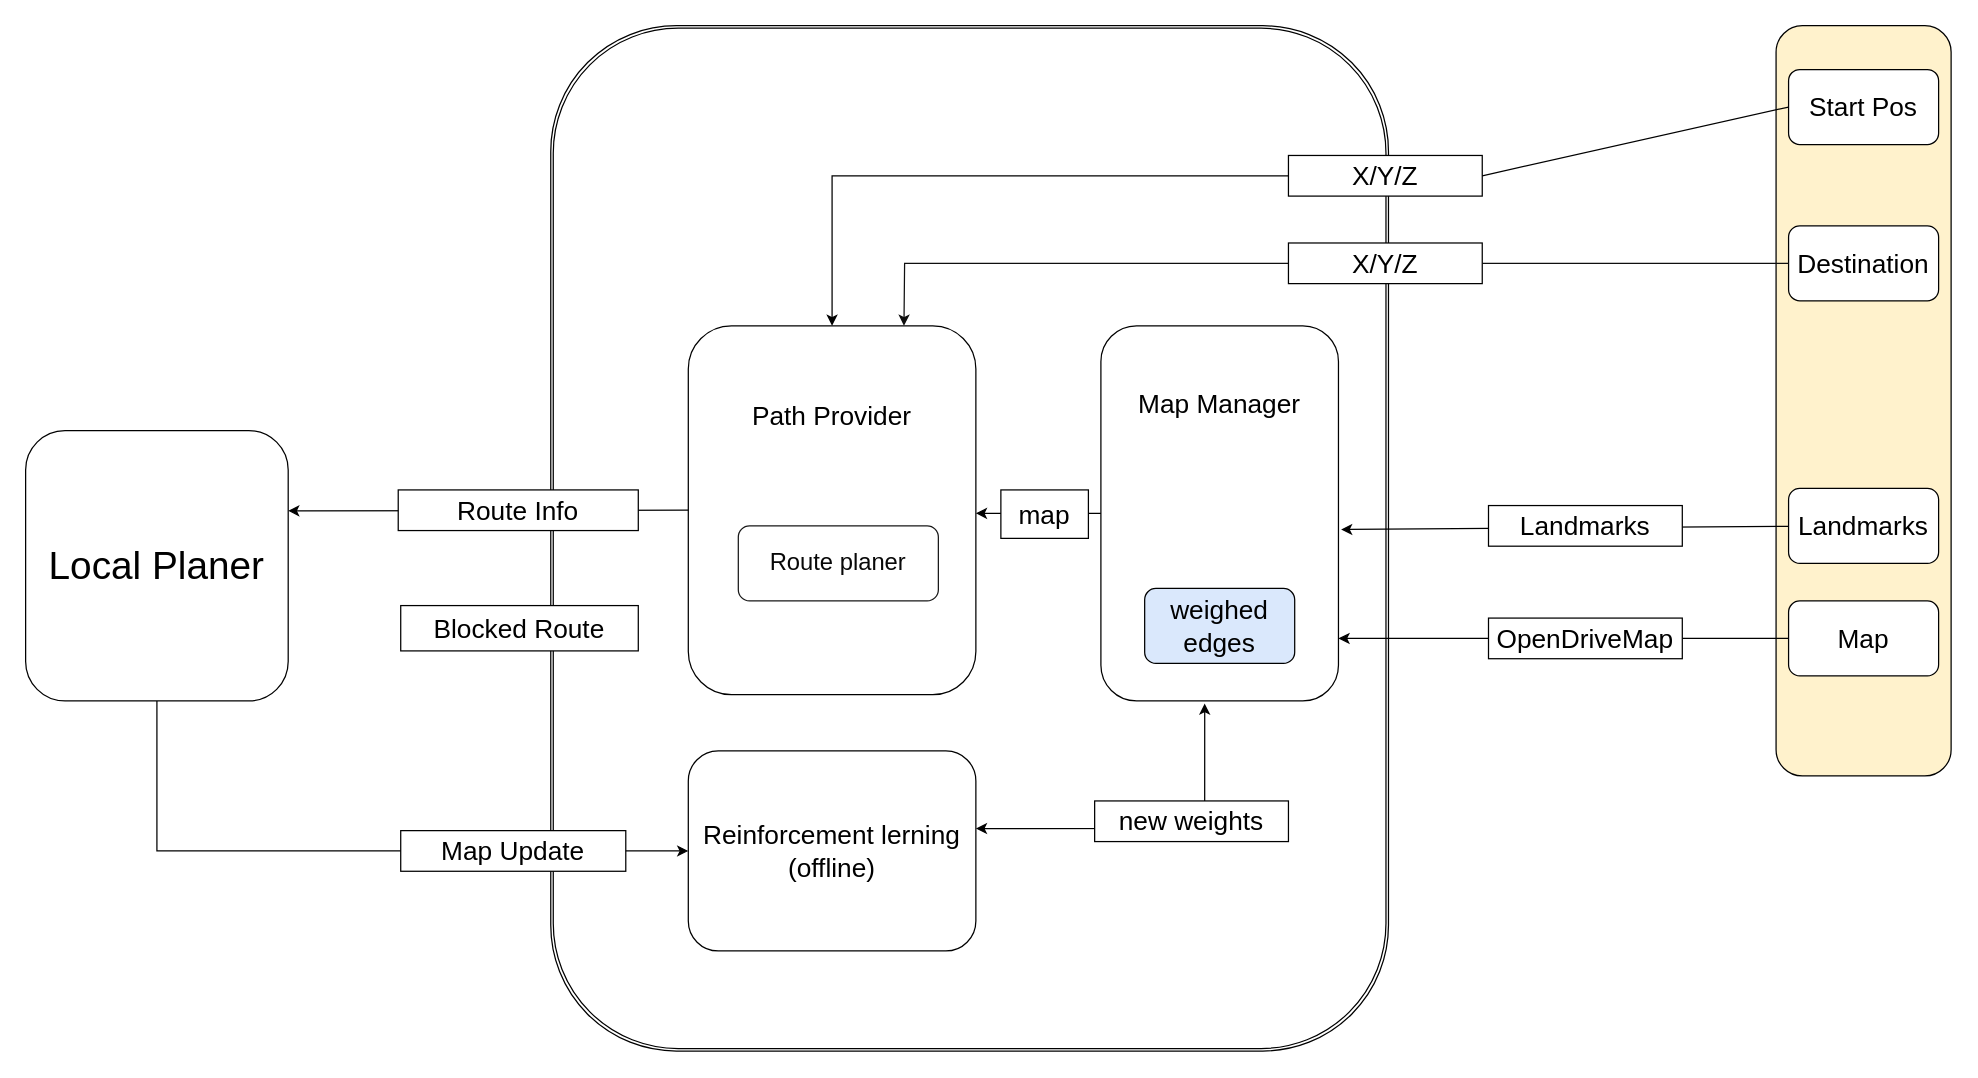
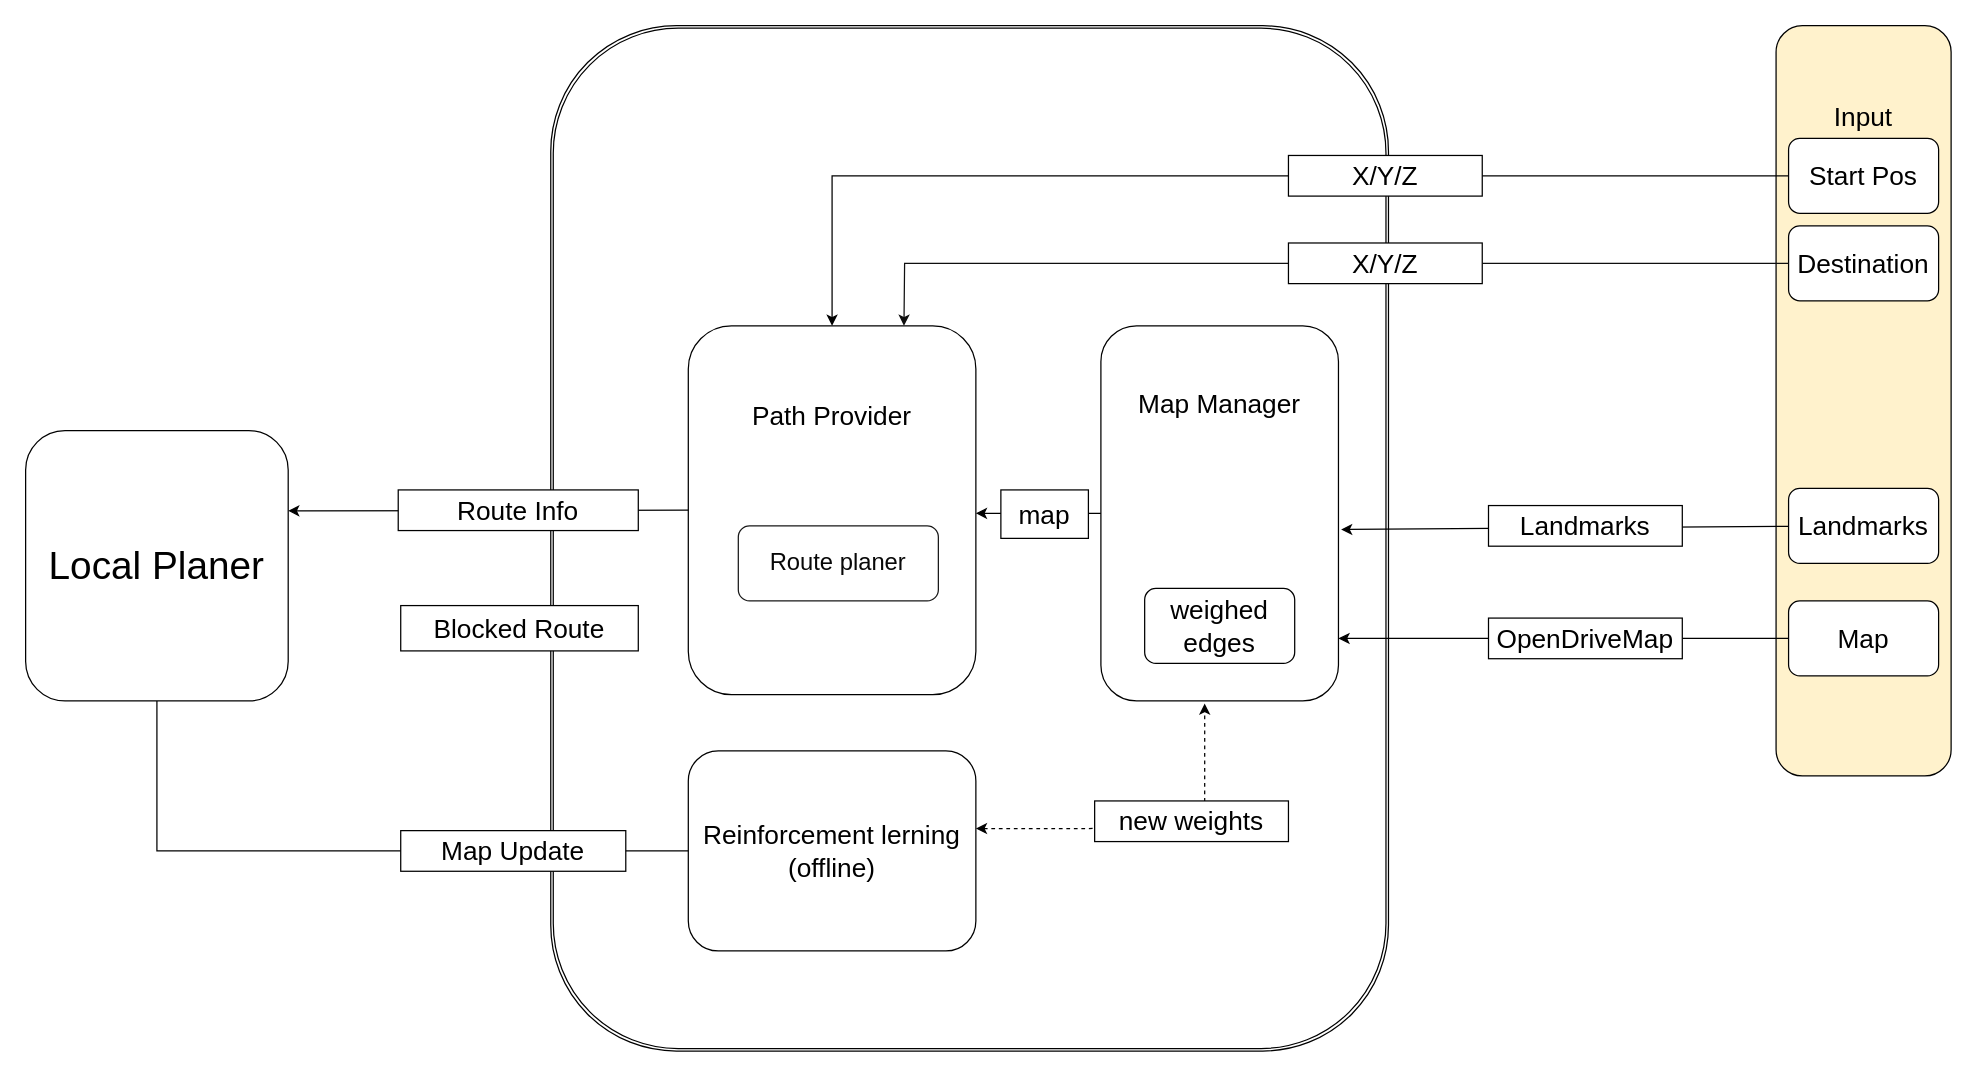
node "Start Pos": moved (1863, 107) -> (1863, 176)
node "weighed edges": fillcolor #dae8fc -> #ffffff
edge "Map Manager" -- "Reinforcement lerning (offline)": style solid -> dashed
edge "Local Planer" -> "Reinforcement lerning (offline)": arrowhead classic -> none
